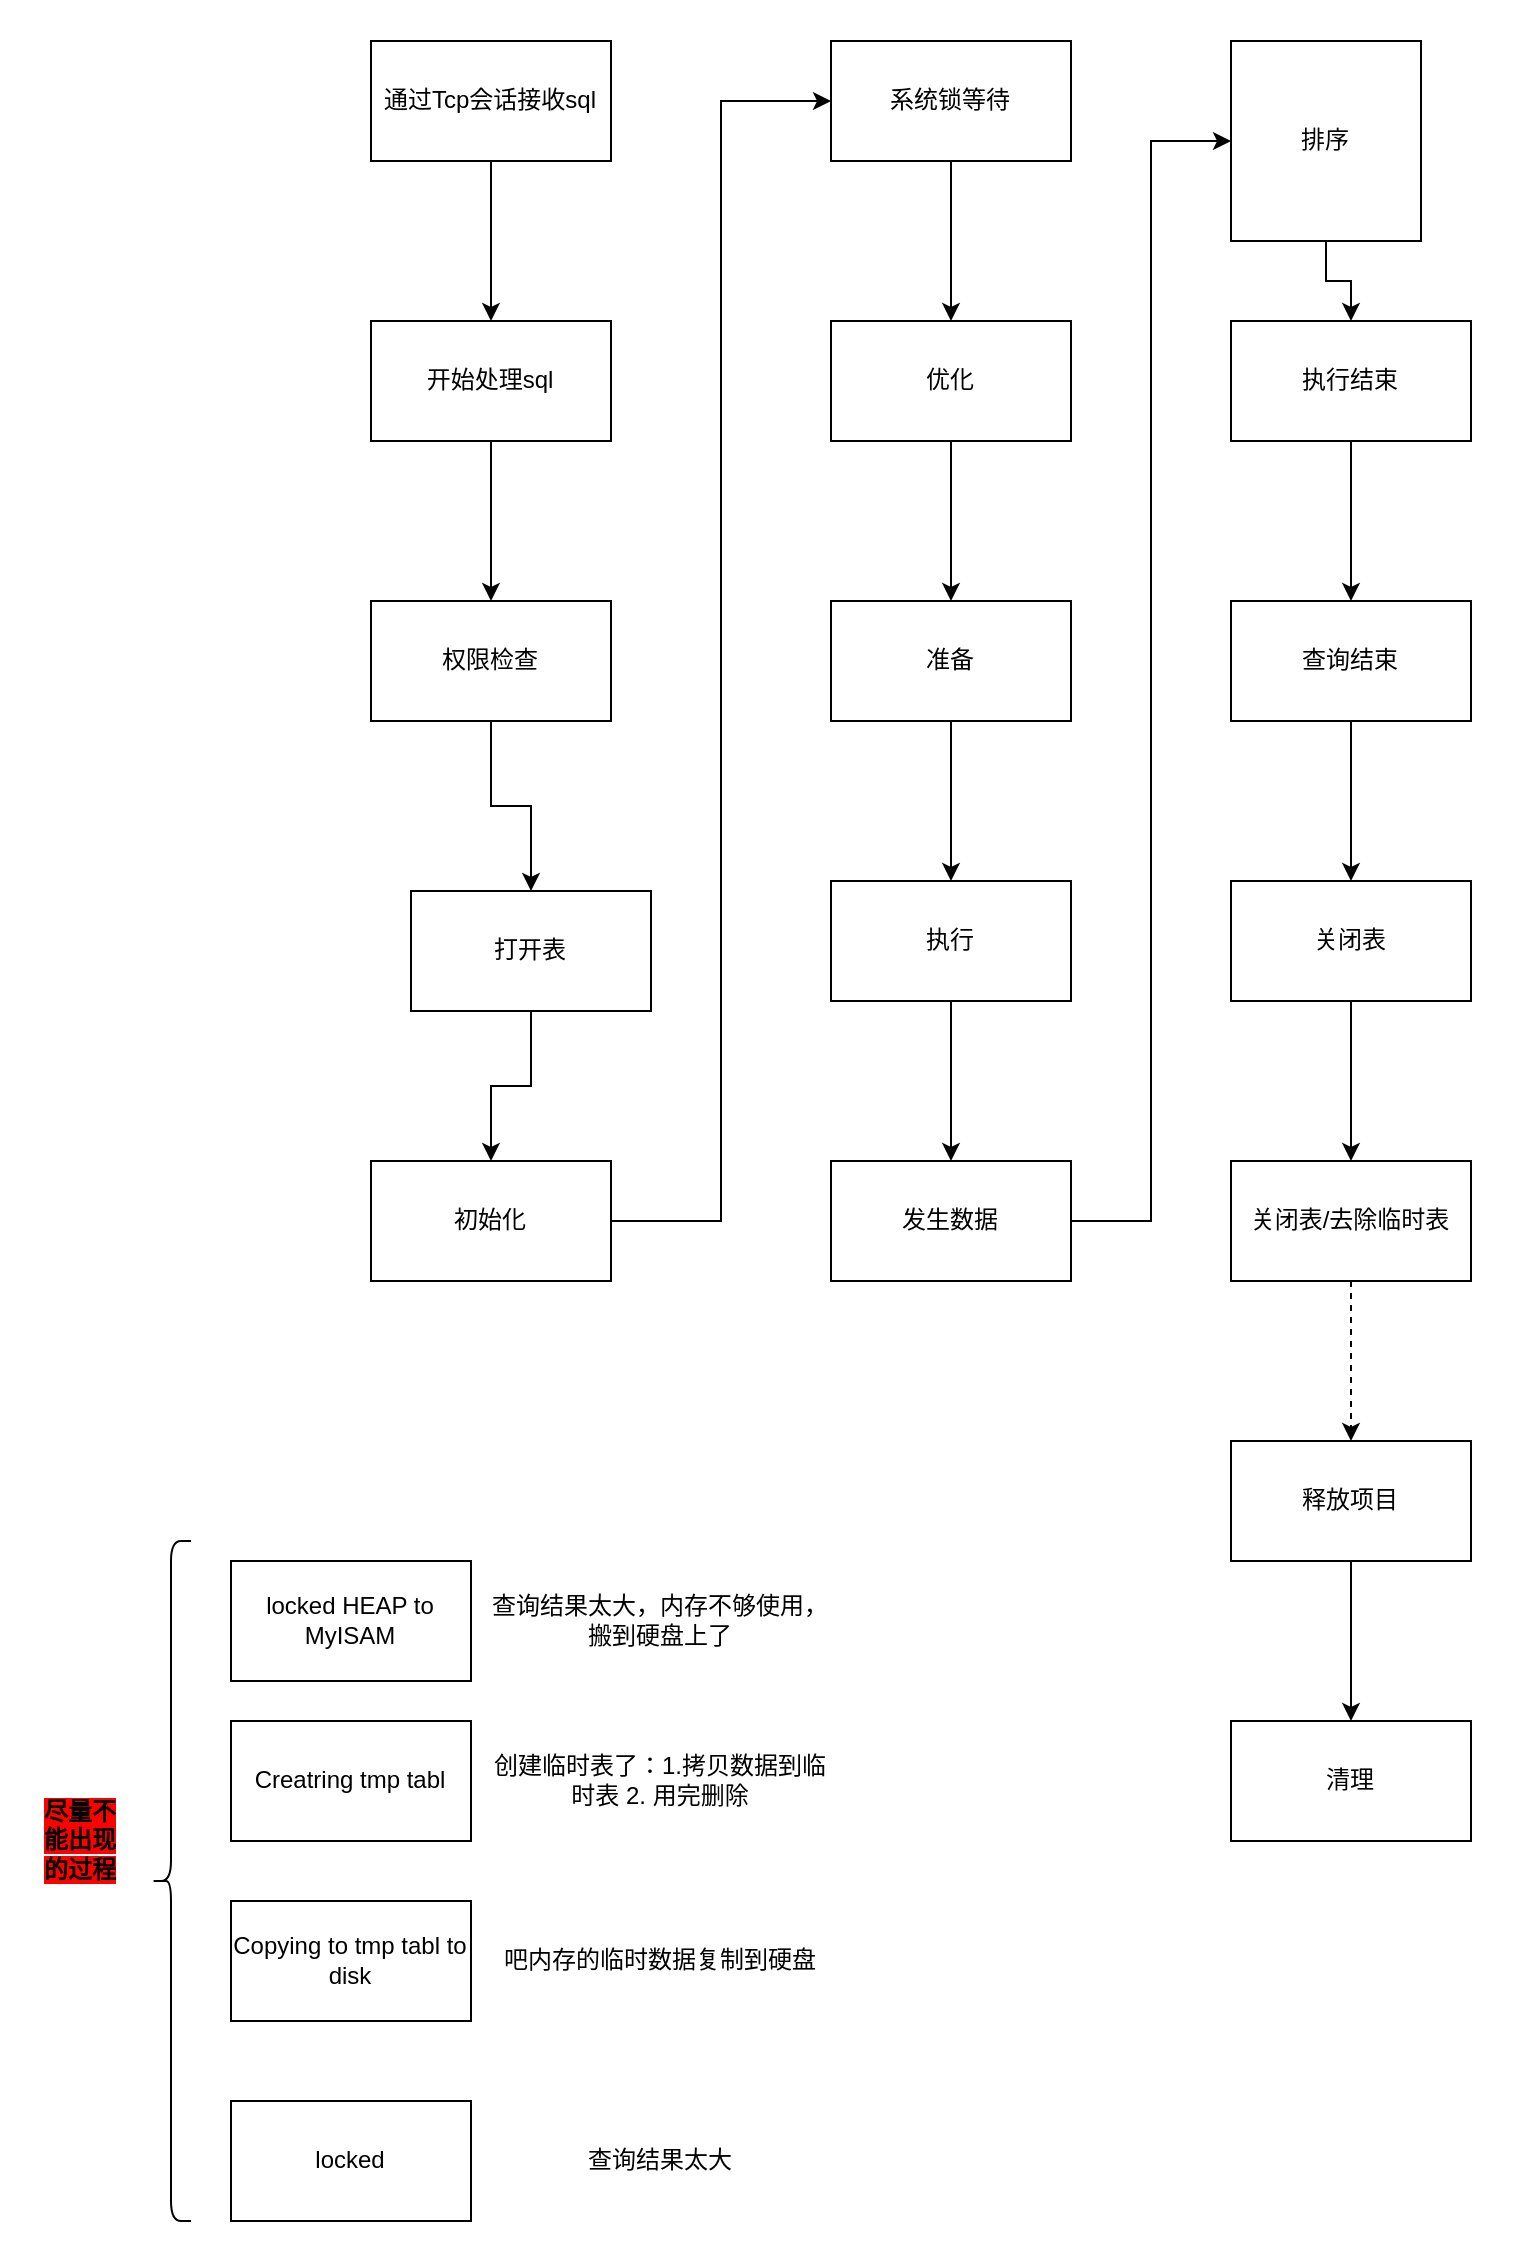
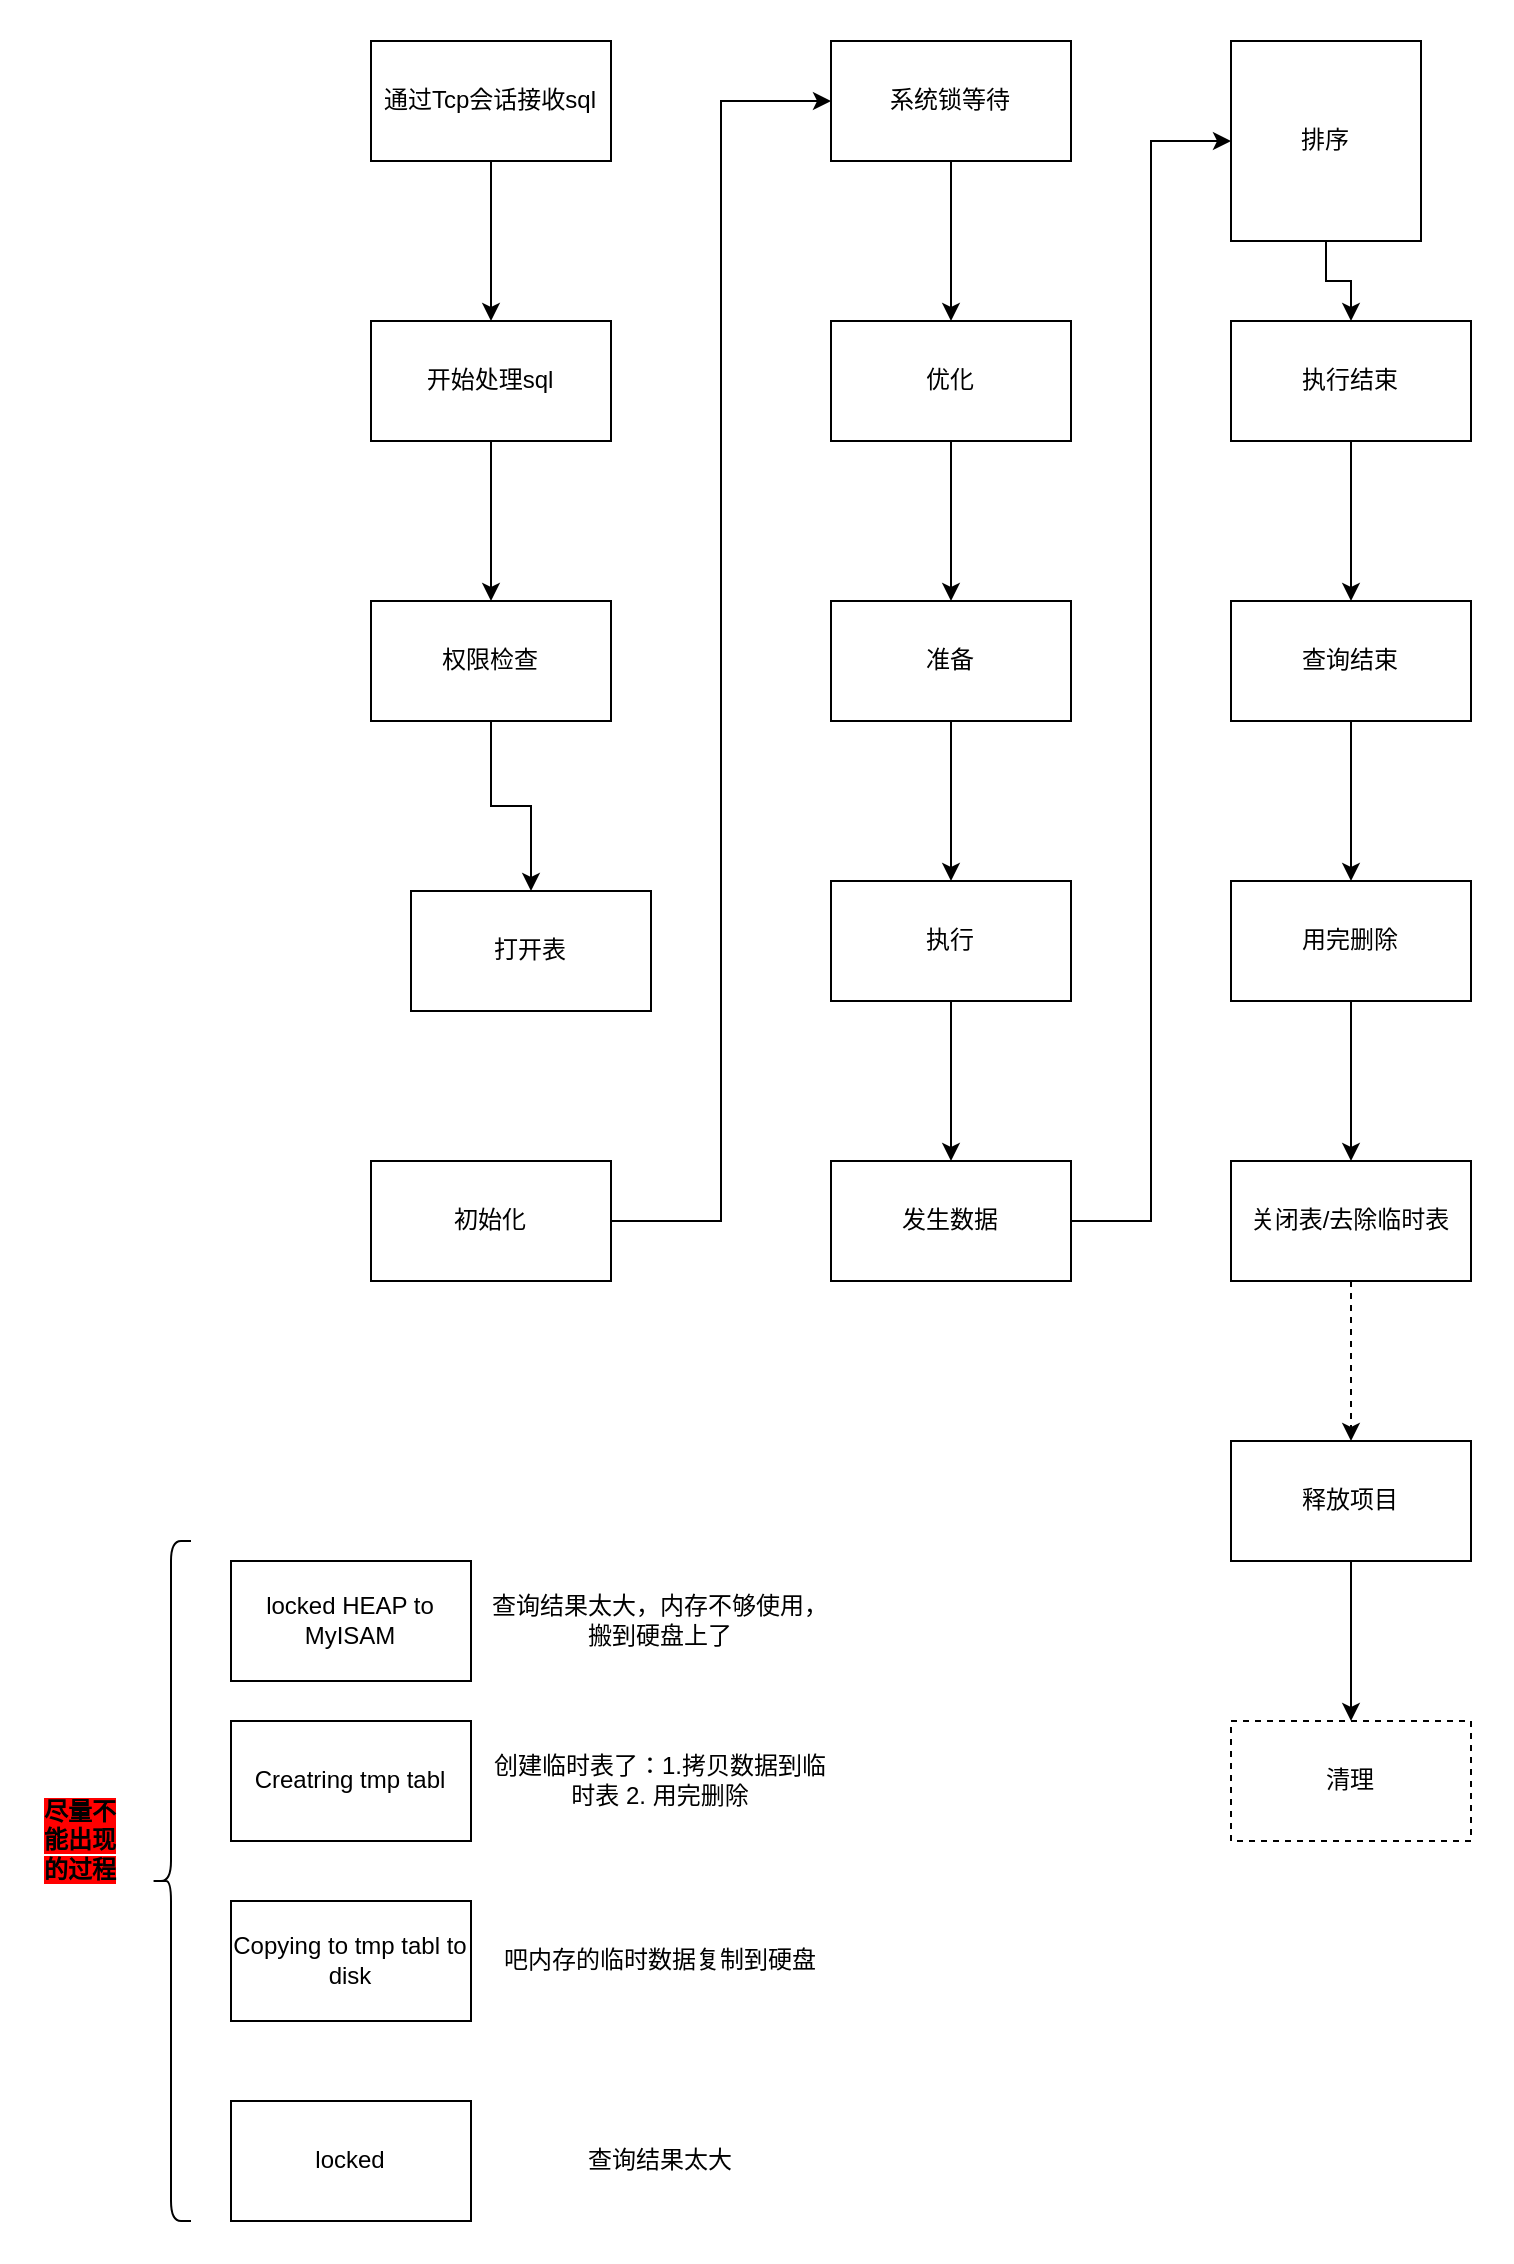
node "关闭表": label "关闭表" -> "用完删除"
edge "打开表" -> "初始化": removed
node "清理": style solid -> dashed
